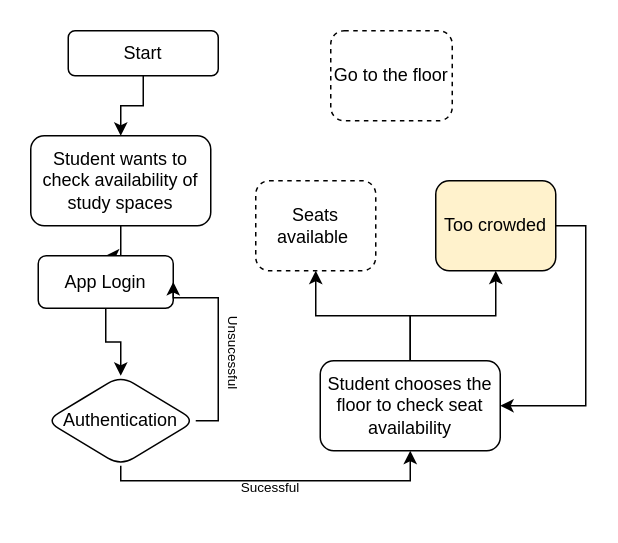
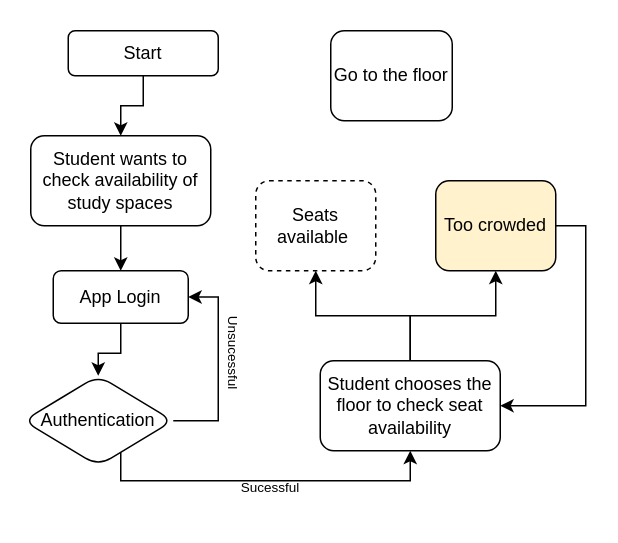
node "Go to the floor": style dashed -> solid
node "App Login": moved (106, 282) -> (121, 297)
node "Authentication": moved (121, 421) -> (98, 421)
